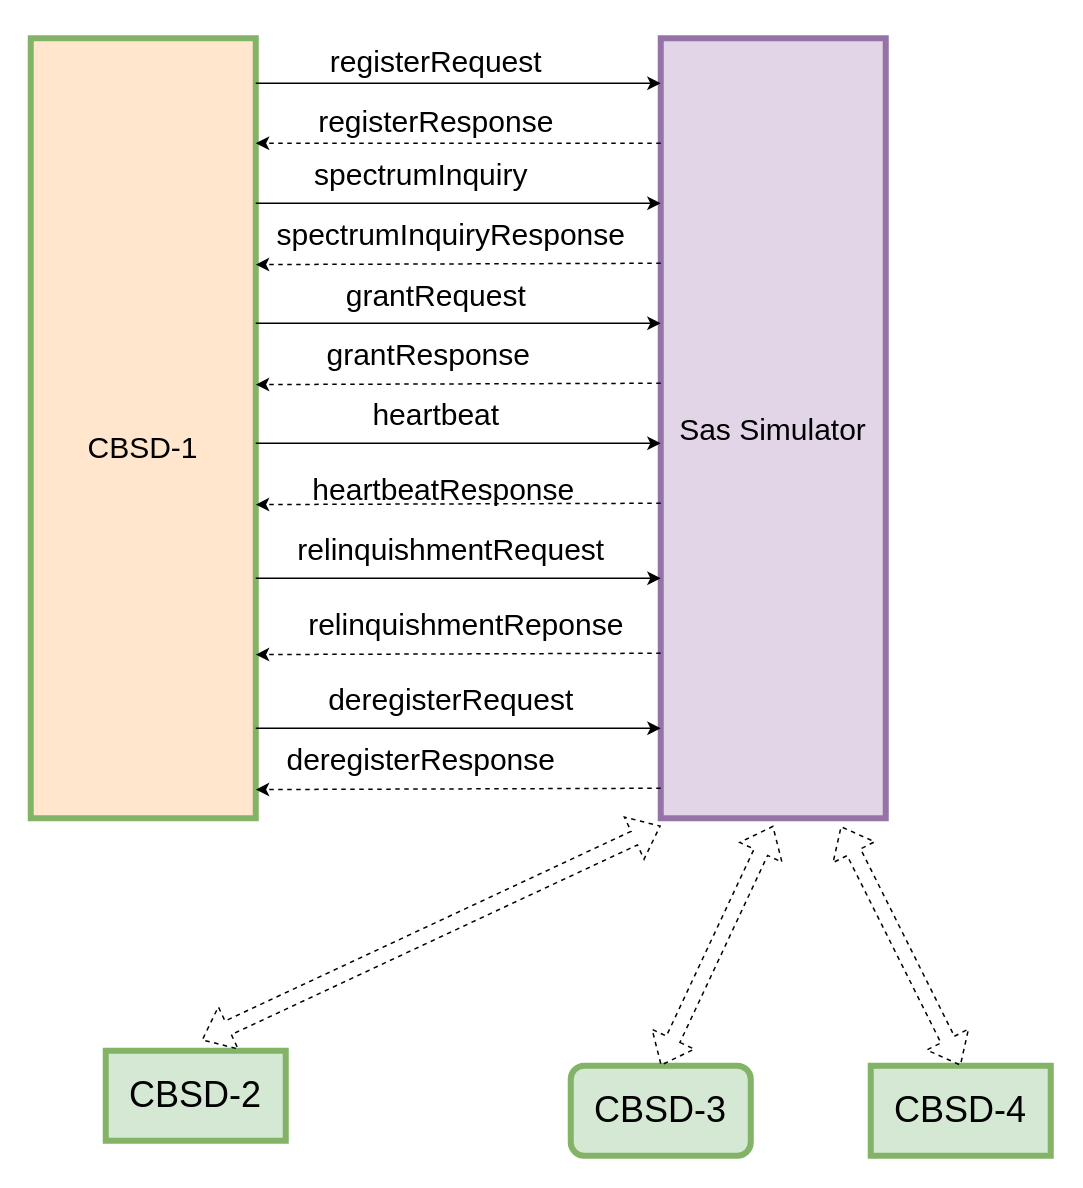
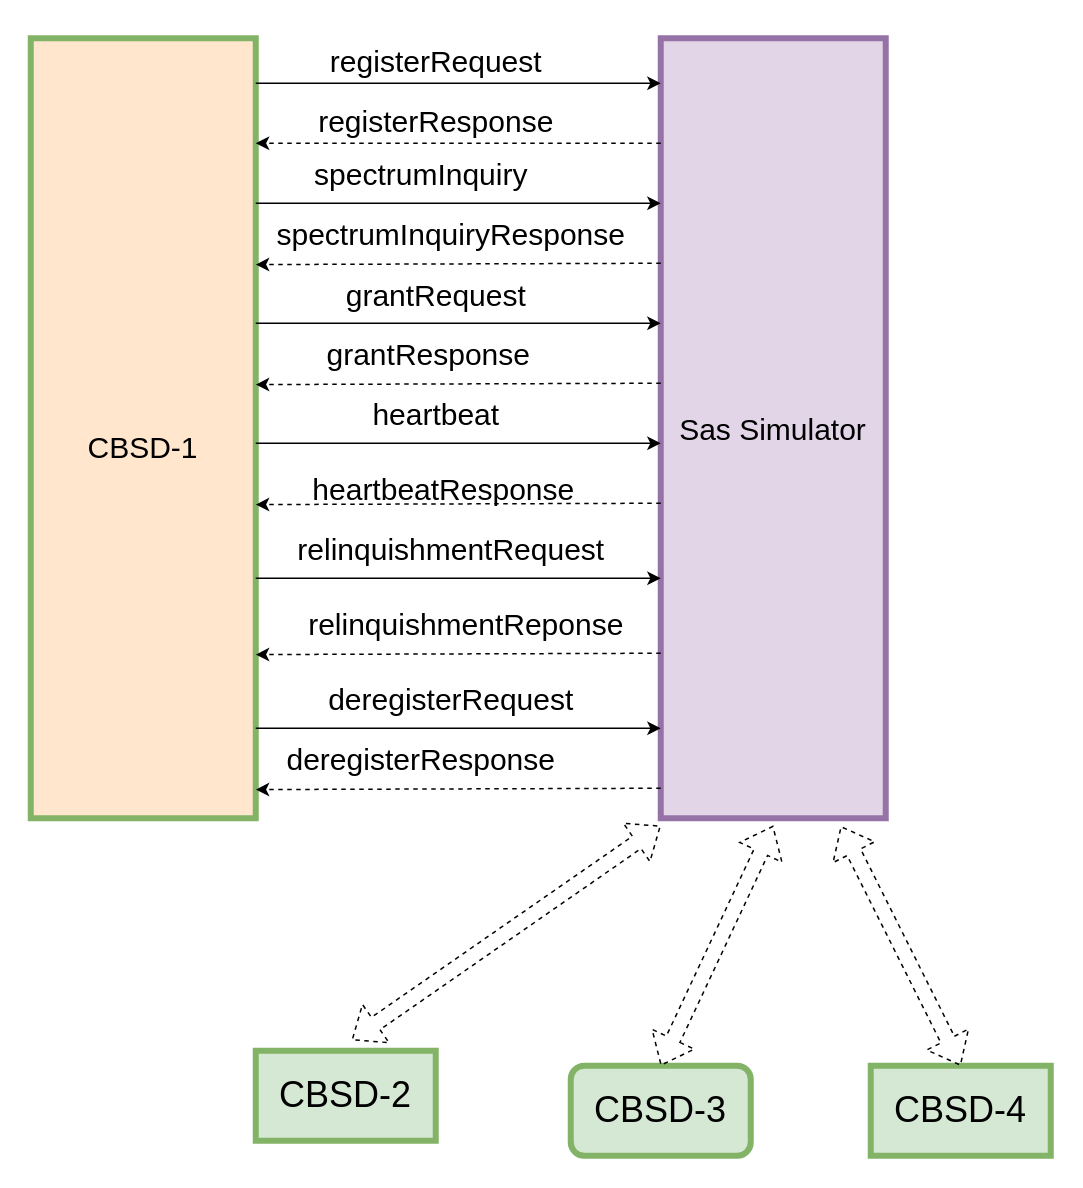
node "CBSD-2": moved (196, 1096) -> (346, 1096)
